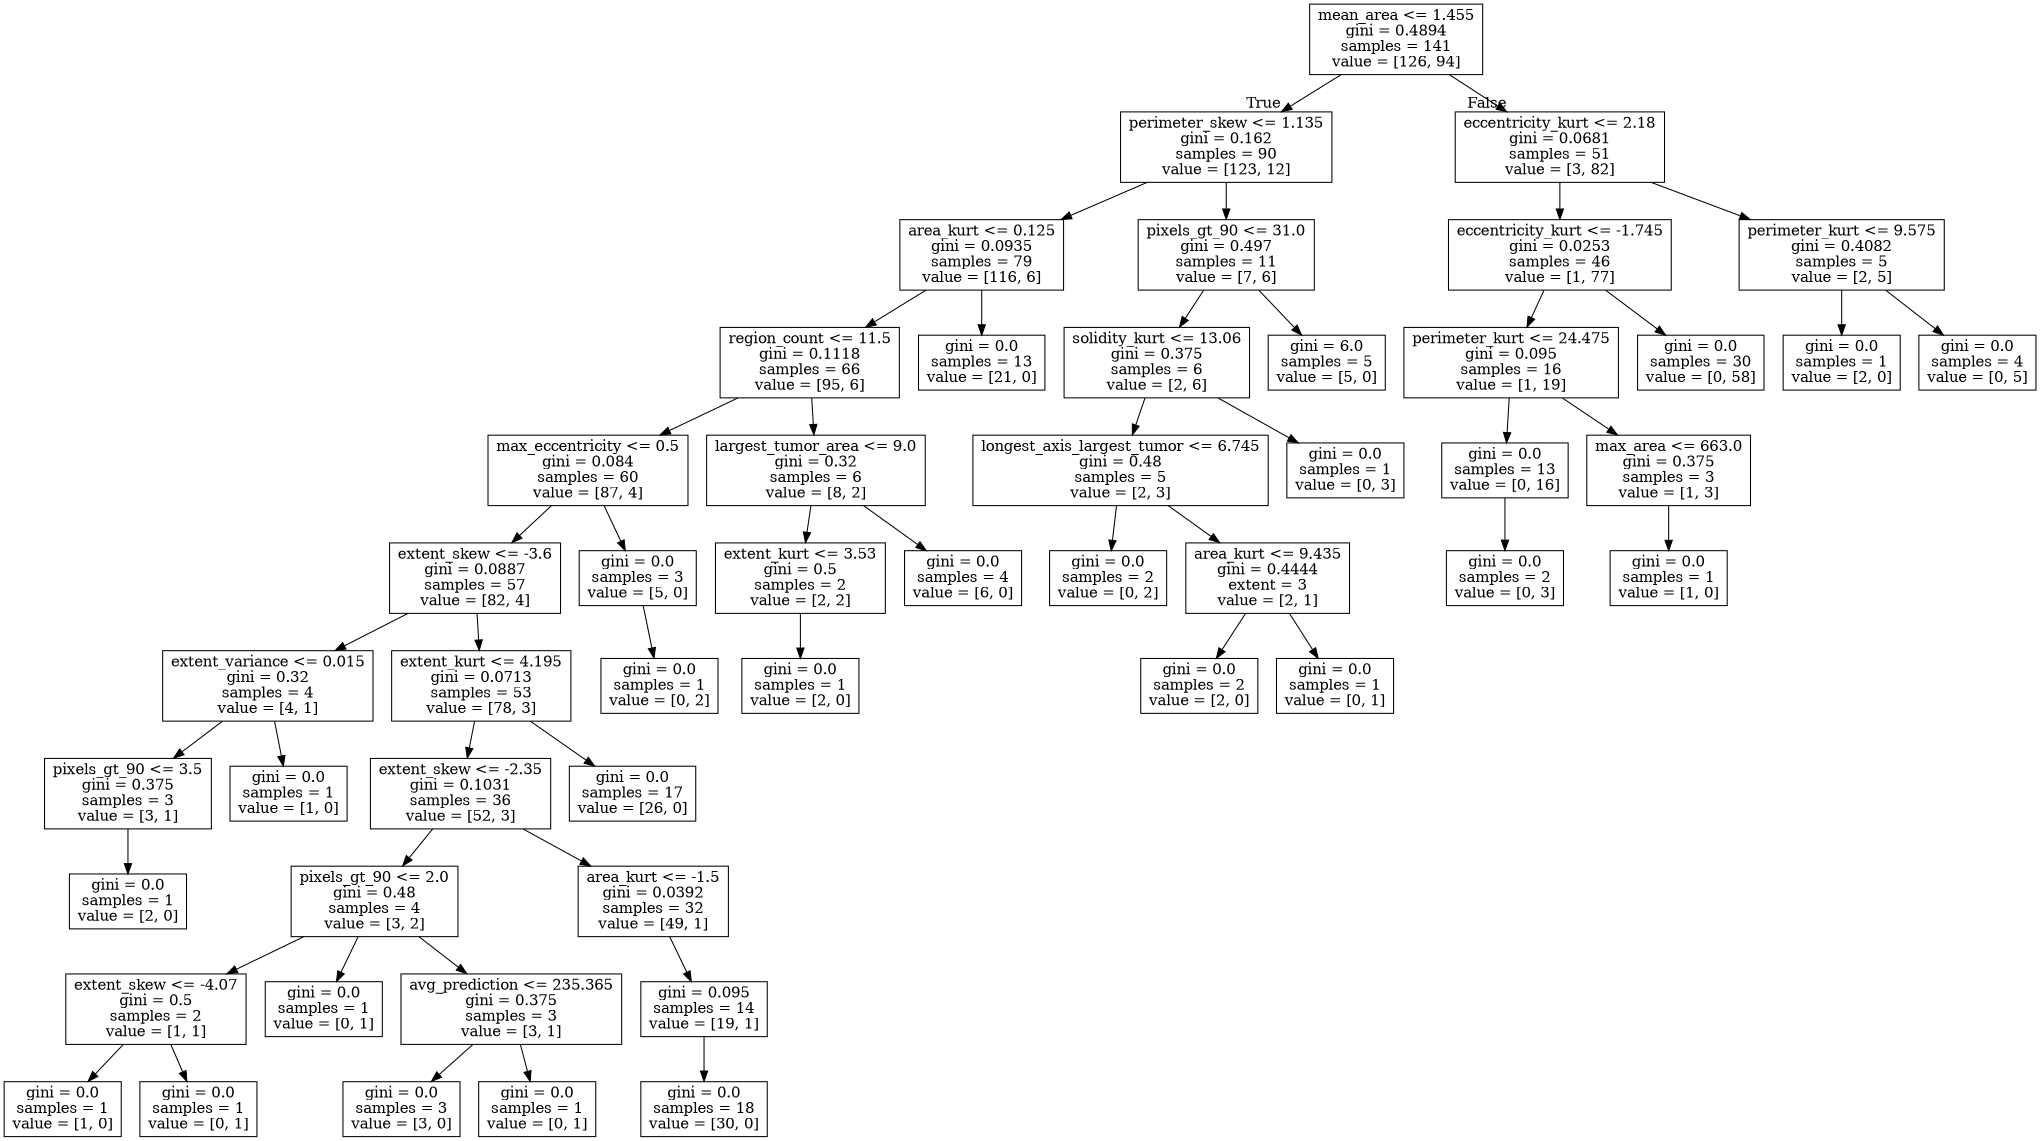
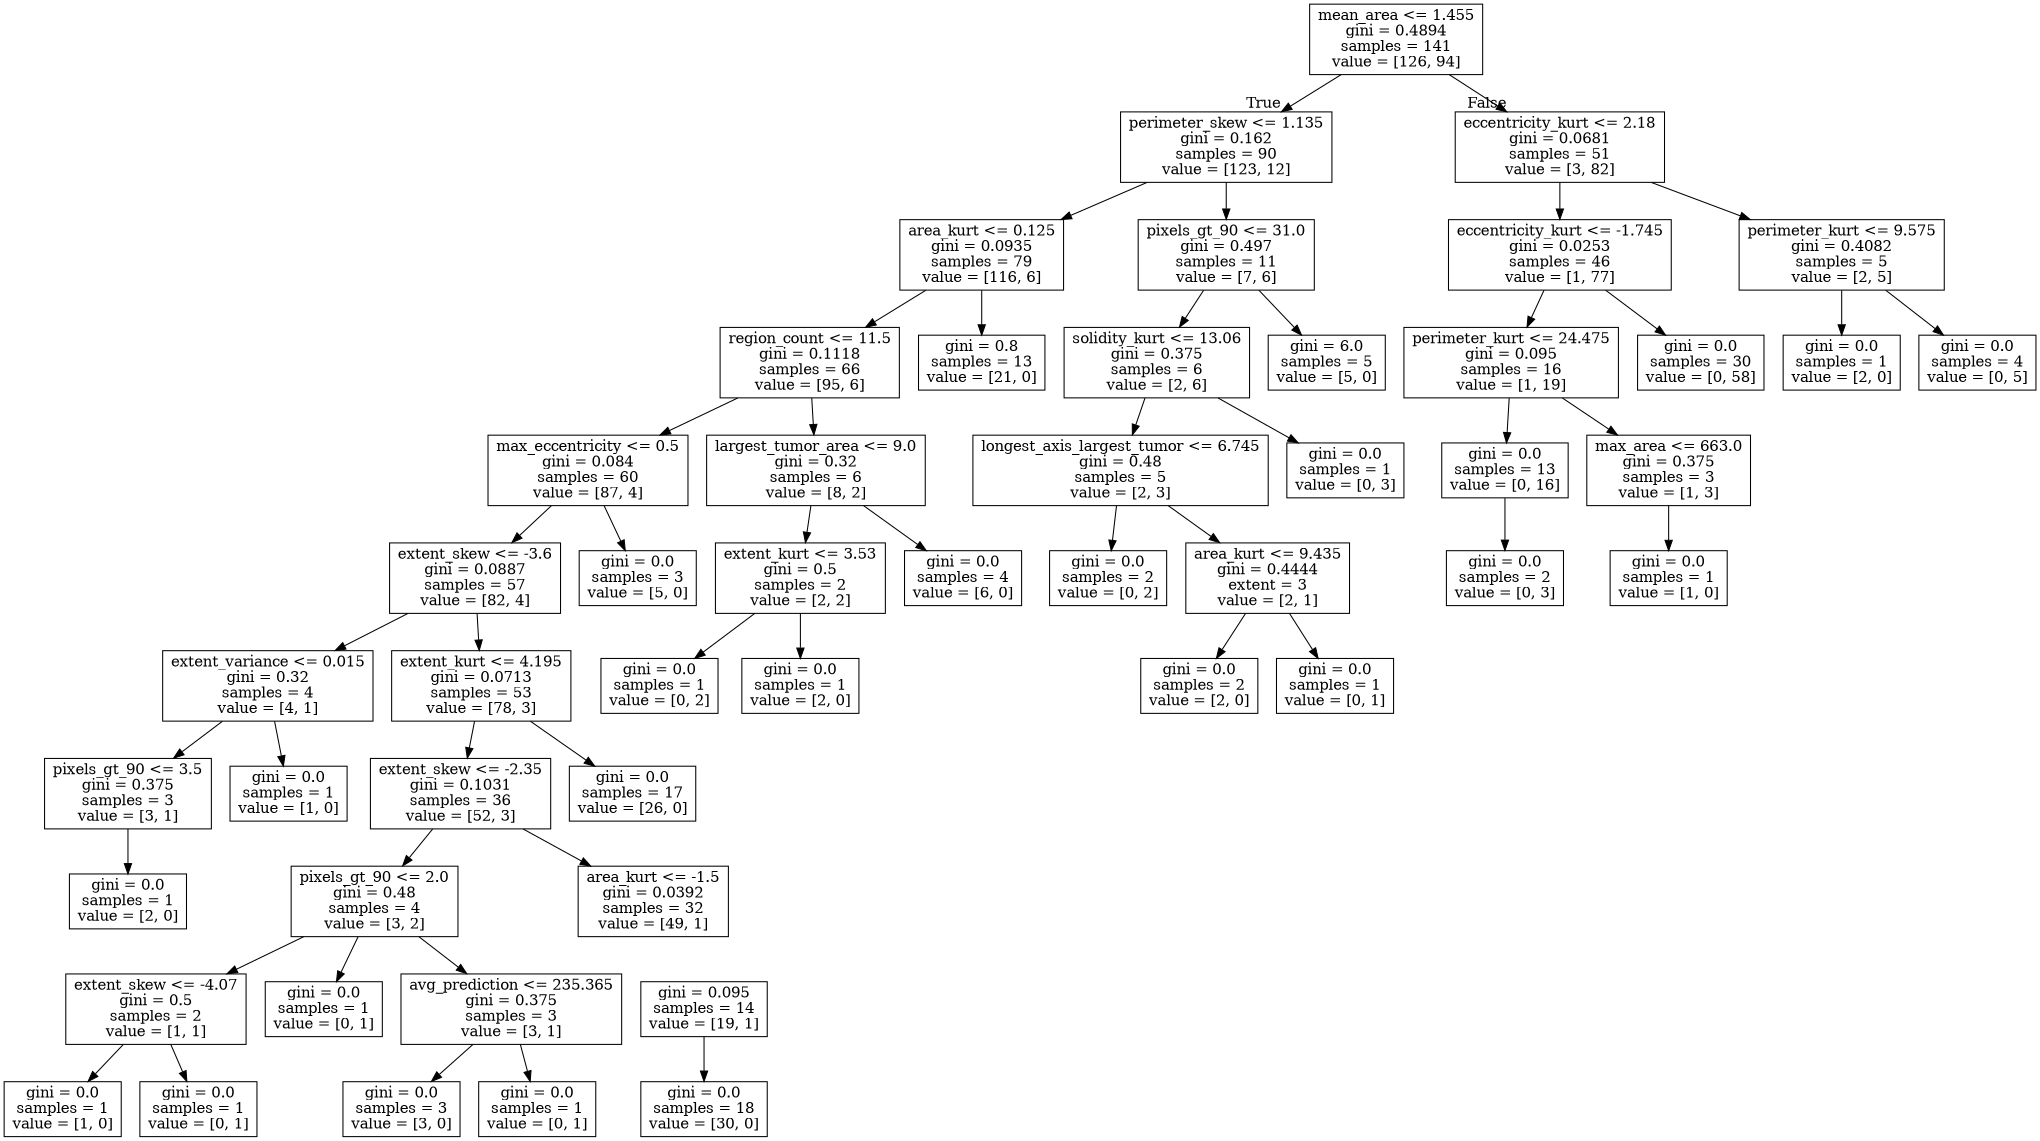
node "gini = 0.0 samples = 13 value = [21, 0]": label "gini = 0.0 samples = 13 value = [21, 0]" -> "gini = 0.8 samples = 13 value = [21, 0]"
edge "gini = 0.0 samples = 3 value = [5, 0]" -> "gini = 0.0 samples = 1 value = [0, 2]": now "extent_kurt <= 3.53 gini = 0.5 samples = 2 value = [2, 2]" -> "gini = 0.0 samples = 1 value = [0, 2]"
edge "area_kurt <= -1.5 gini = 0.0392 samples = 32 value = [49, 1]" -> "gini = 0.095 samples = 14 value = [19, 1]": removed
